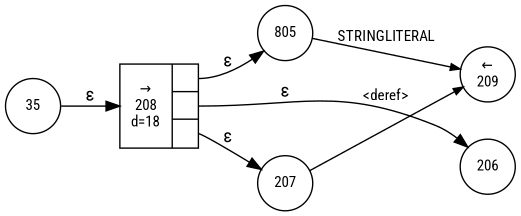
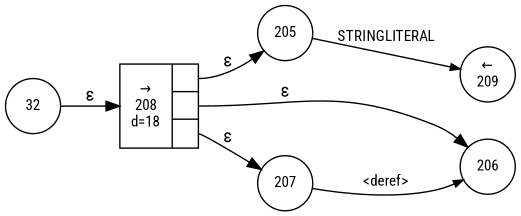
node "805": label "805" -> "205"
node "35": label "35" -> "32"
edge "207" -> "← 209": now "207" -> "206"
